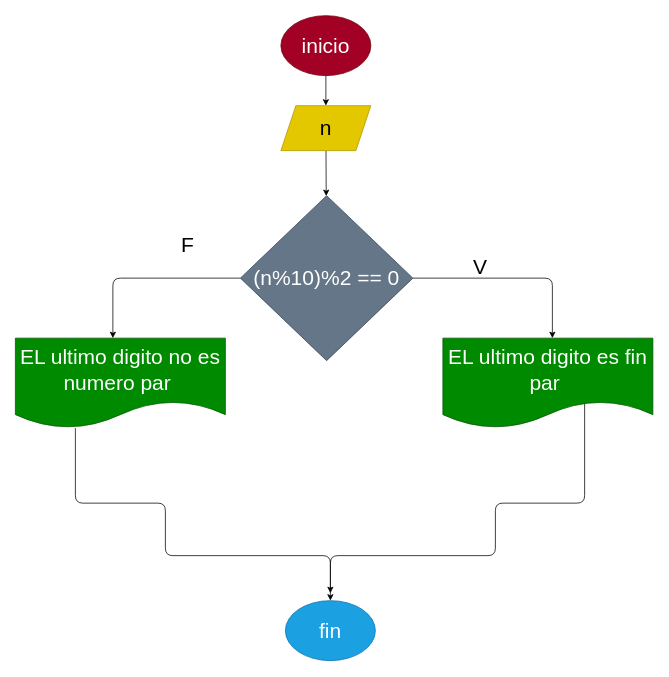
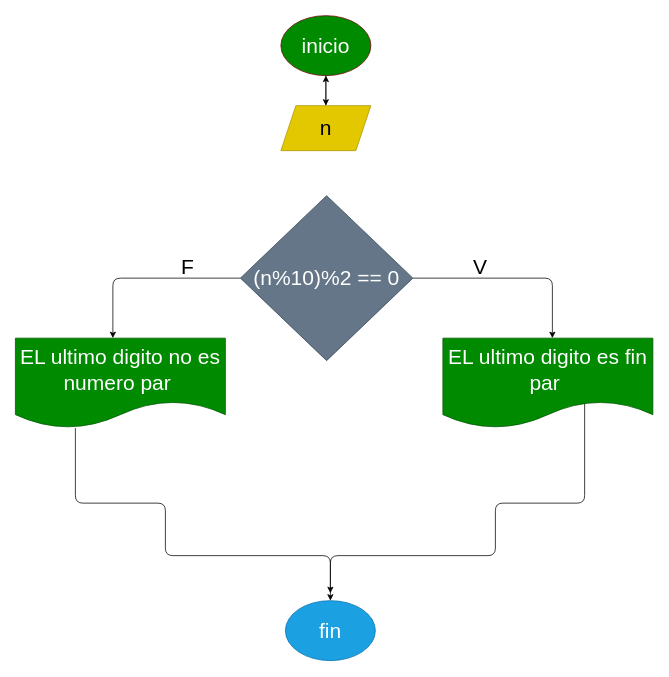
node "inicio": fillcolor #a20025 -> #008a00
edge "n" -> "(n%10)%2 == 0": now "n" -> "inicio"
node "F": moved (188, 244) -> (188, 267)
